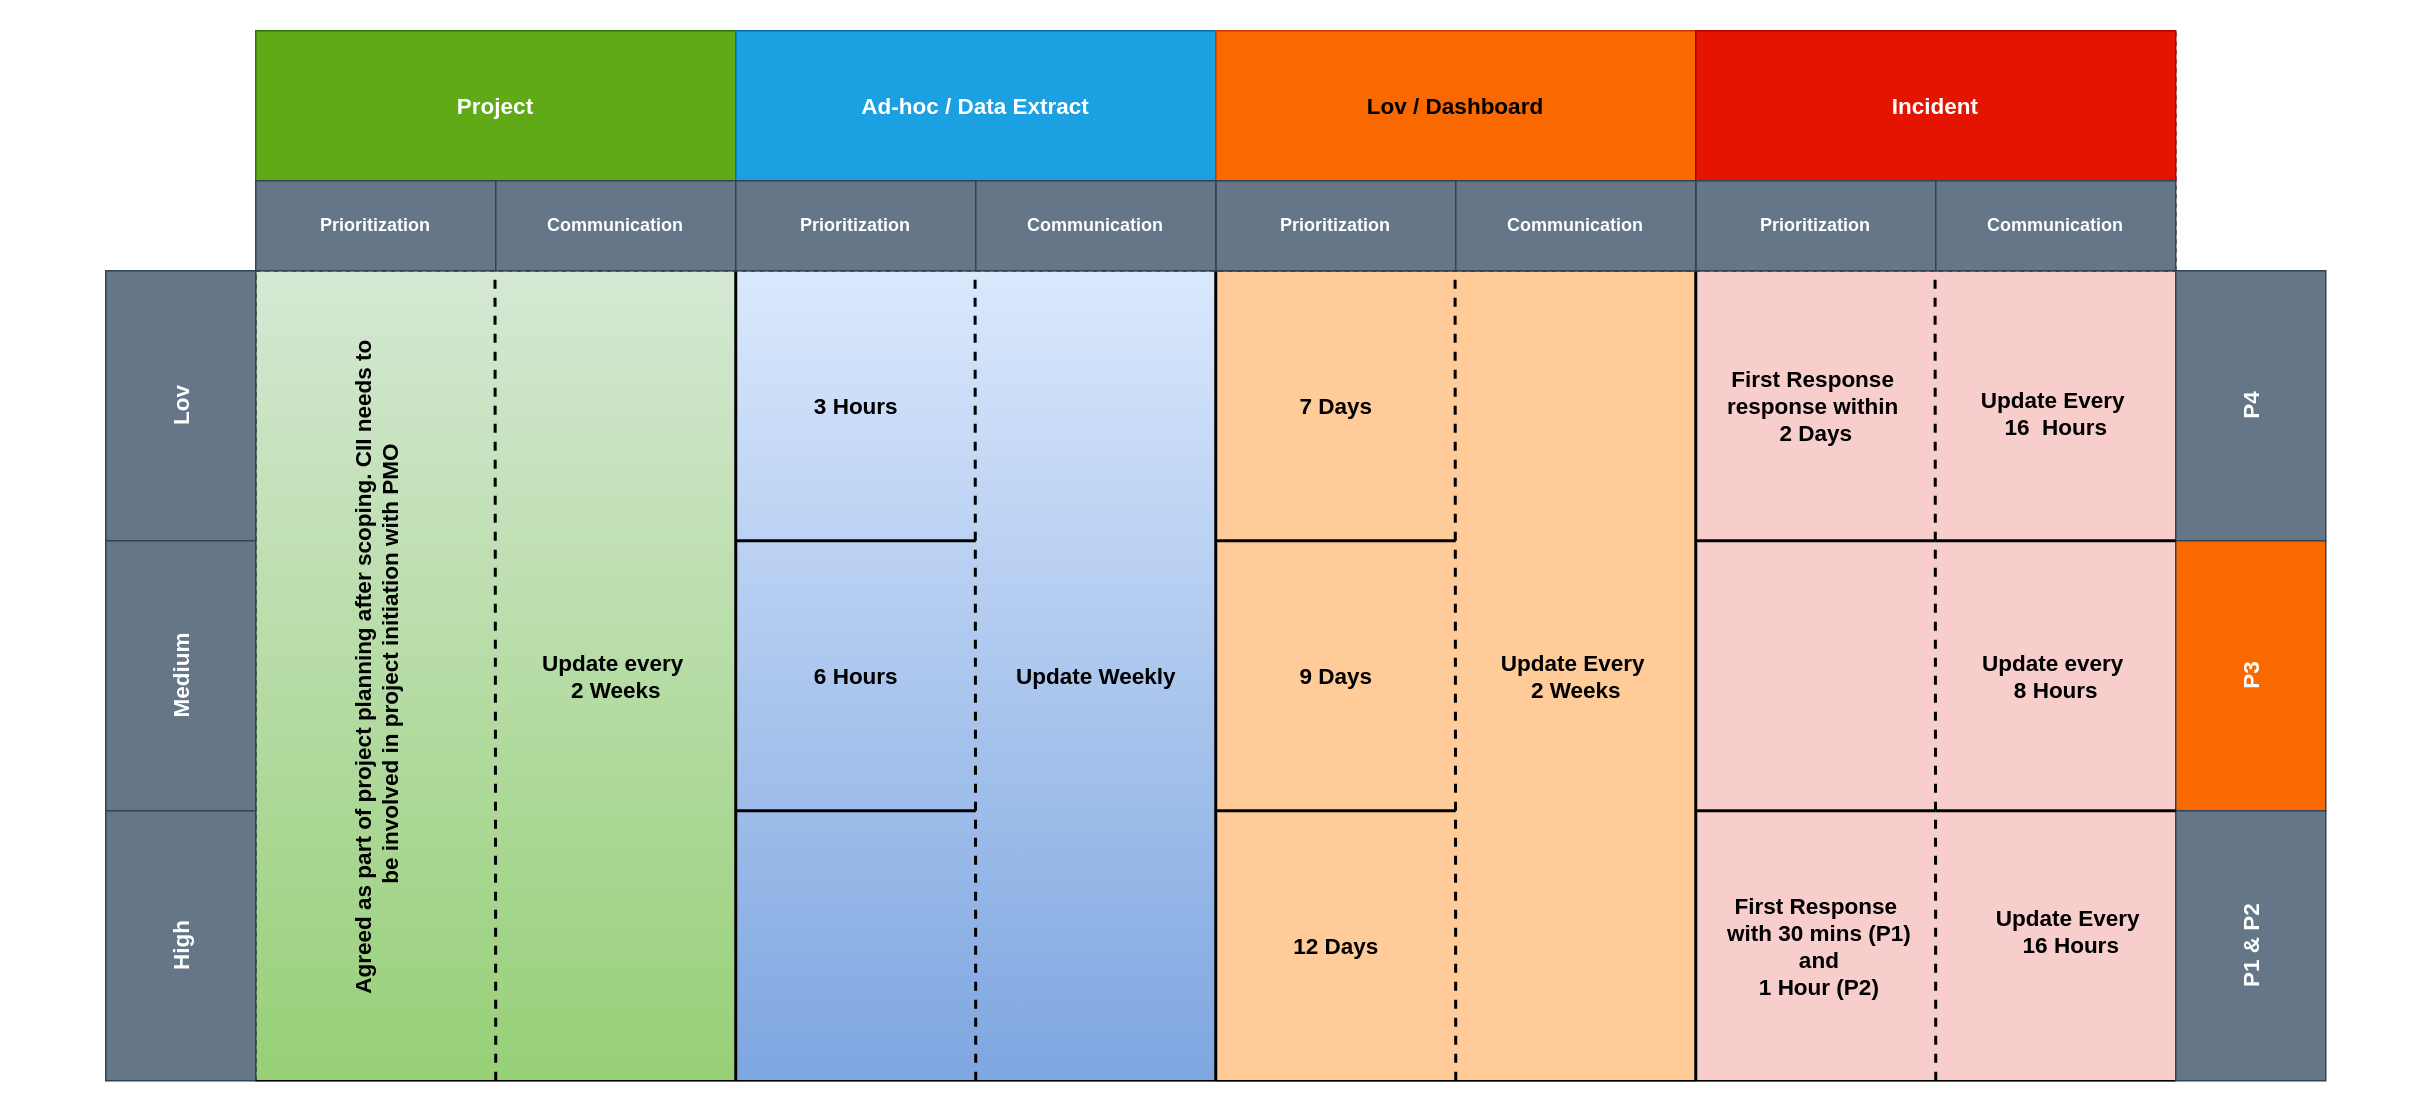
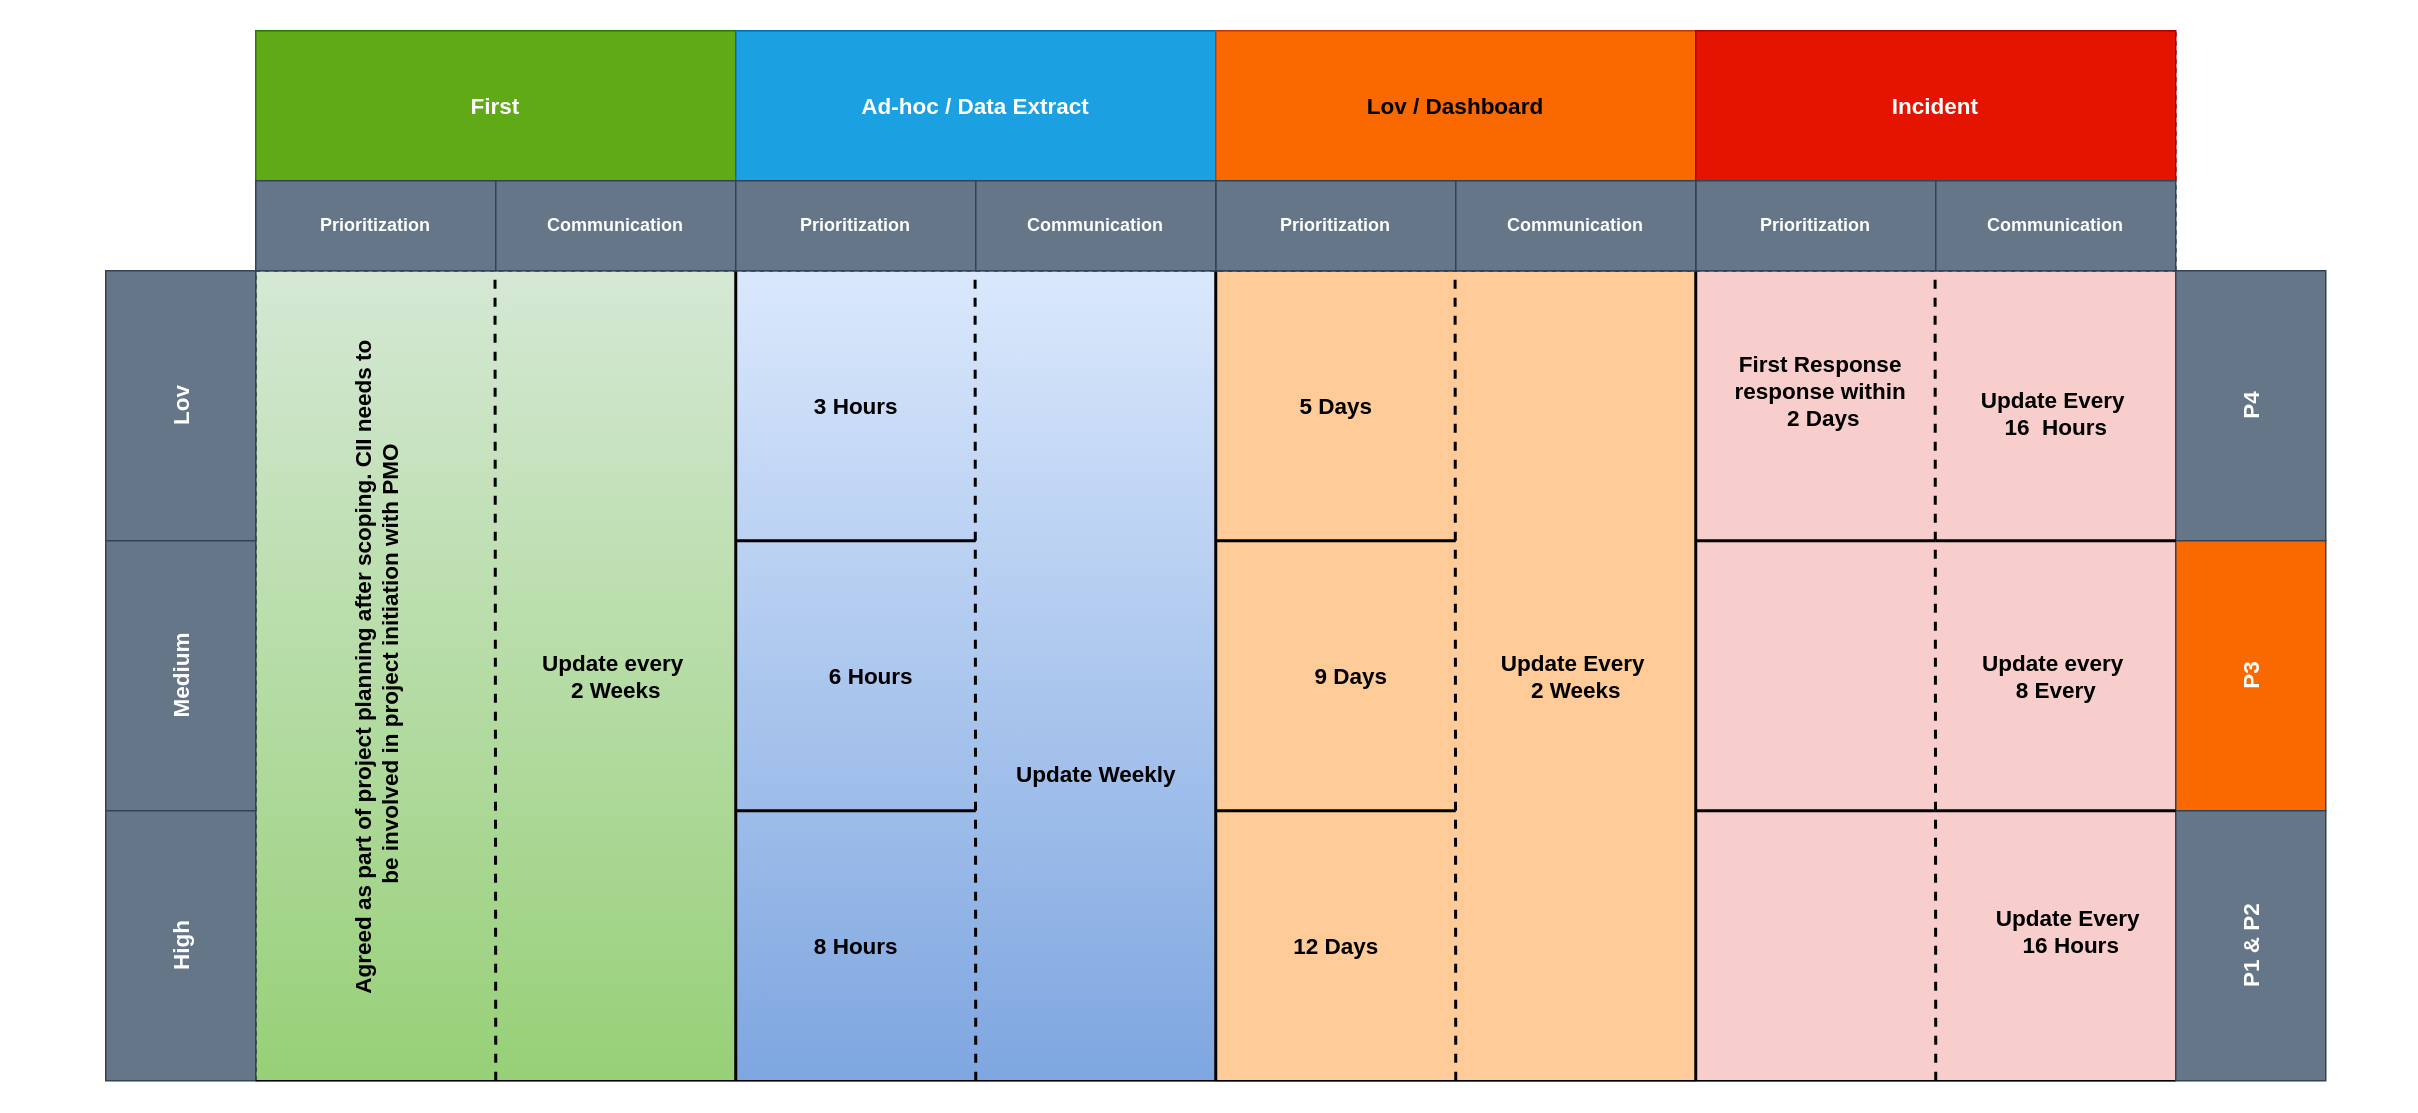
node "Project": label "Project" -> "First"
node "7 Days": label "7 Days" -> "5 Days"
node "First Response response within 2 Days": moved (1816, 406) -> (1823, 391)
node "6 Hours": moved (856, 676) -> (871, 676)
node "Update Weekly": moved (1096, 676) -> (1096, 773)
node "9 Days": moved (1336, 676) -> (1351, 676)
node "Update every 8 Hours": label "Update every 8 Hours" -> "Update every 8 Every"
node "8 Hours": added
node "First Response with 30 mins (P1) and 1 Hour (P2)": removed
